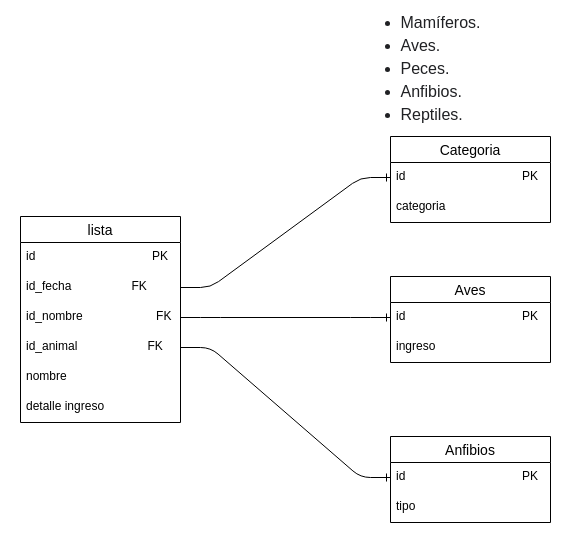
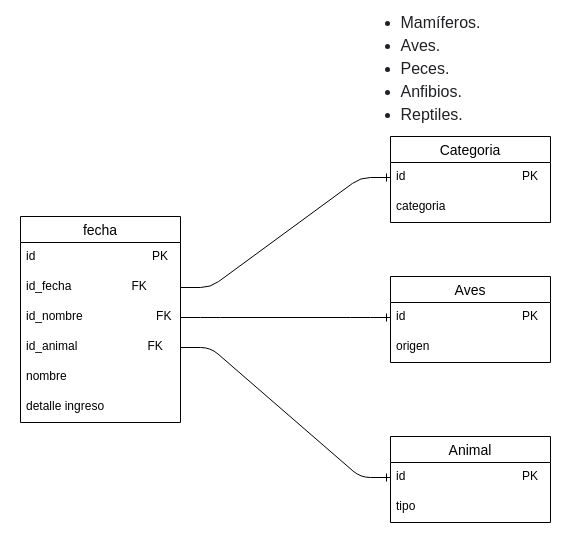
node "lista": label "lista" -> "fecha"
node "ingreso": label "ingreso" -> "origen"
node "Anfibios": label "Anfibios" -> "Animal"
